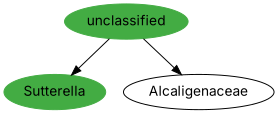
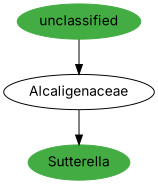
edge "unclassified" -> "Sutterella": now "Alcaligenaceae" -> "Sutterella"
